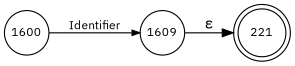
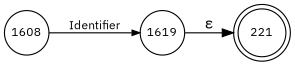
node "1600": label "1600" -> "1608"
node "1609": label "1609" -> "1619"
